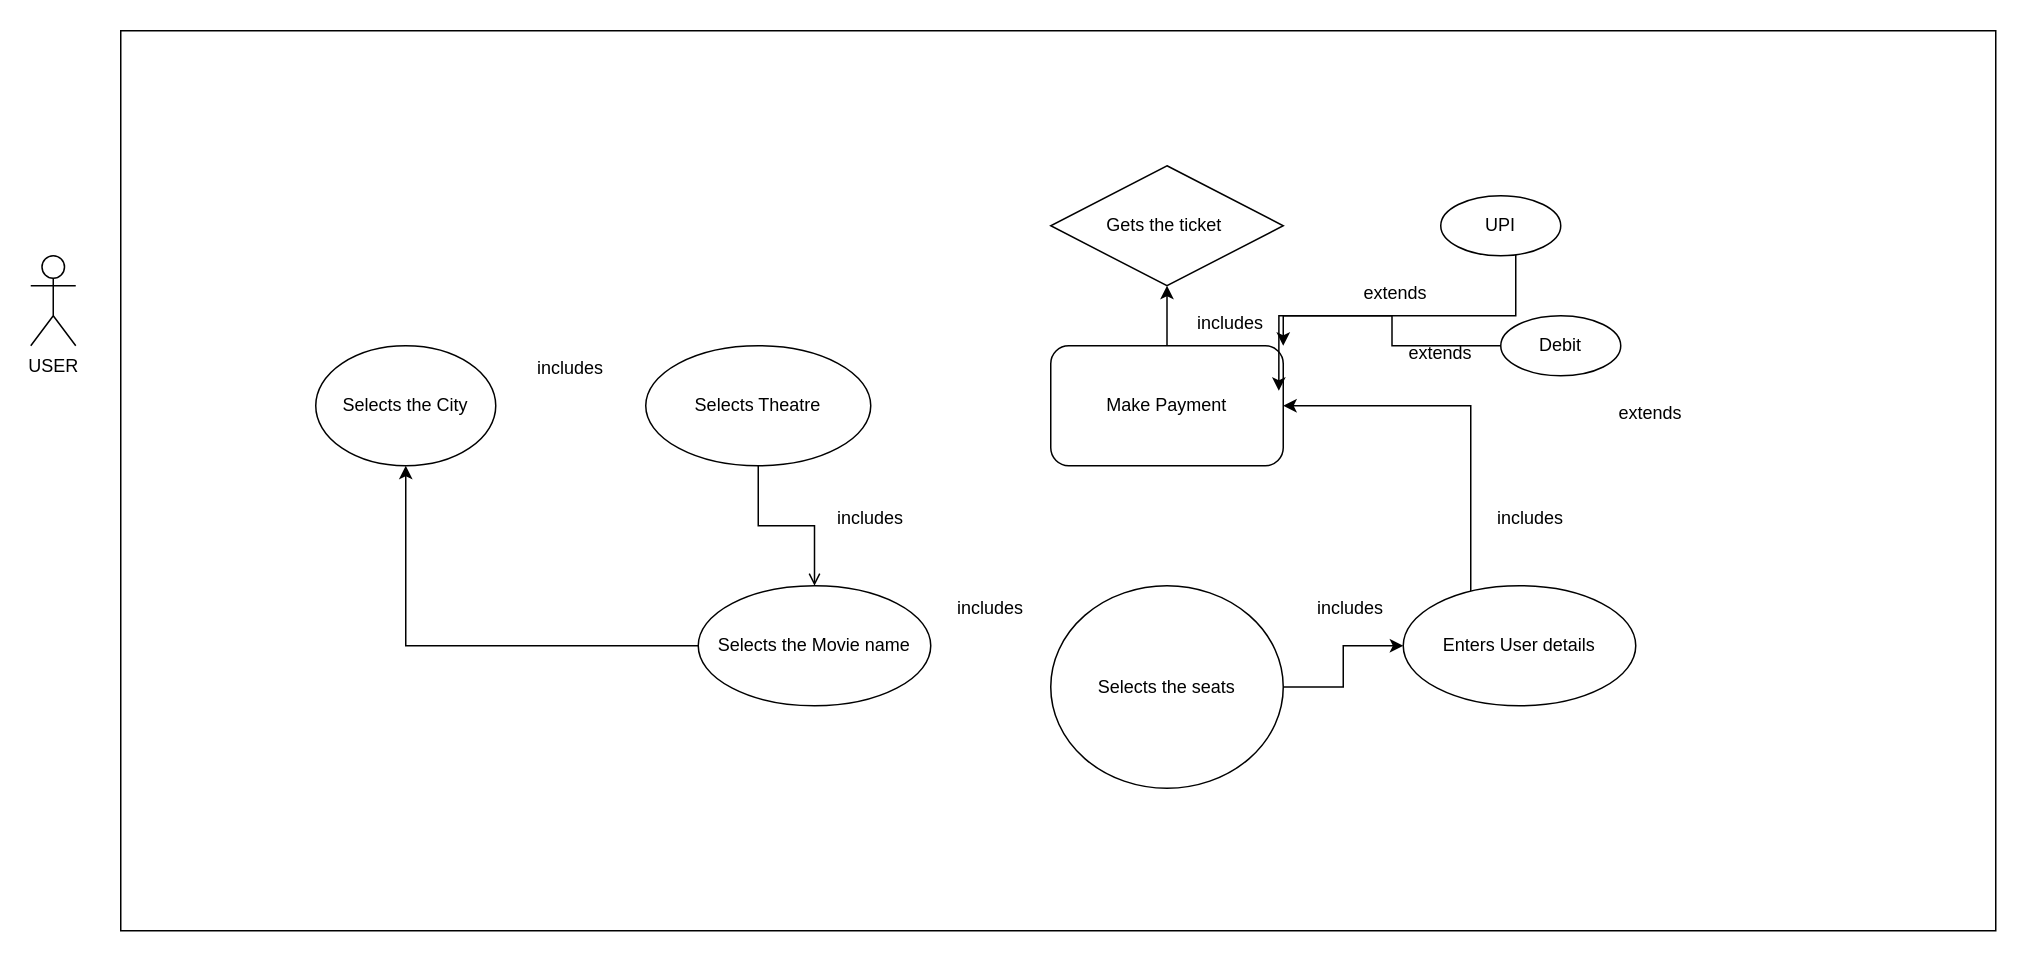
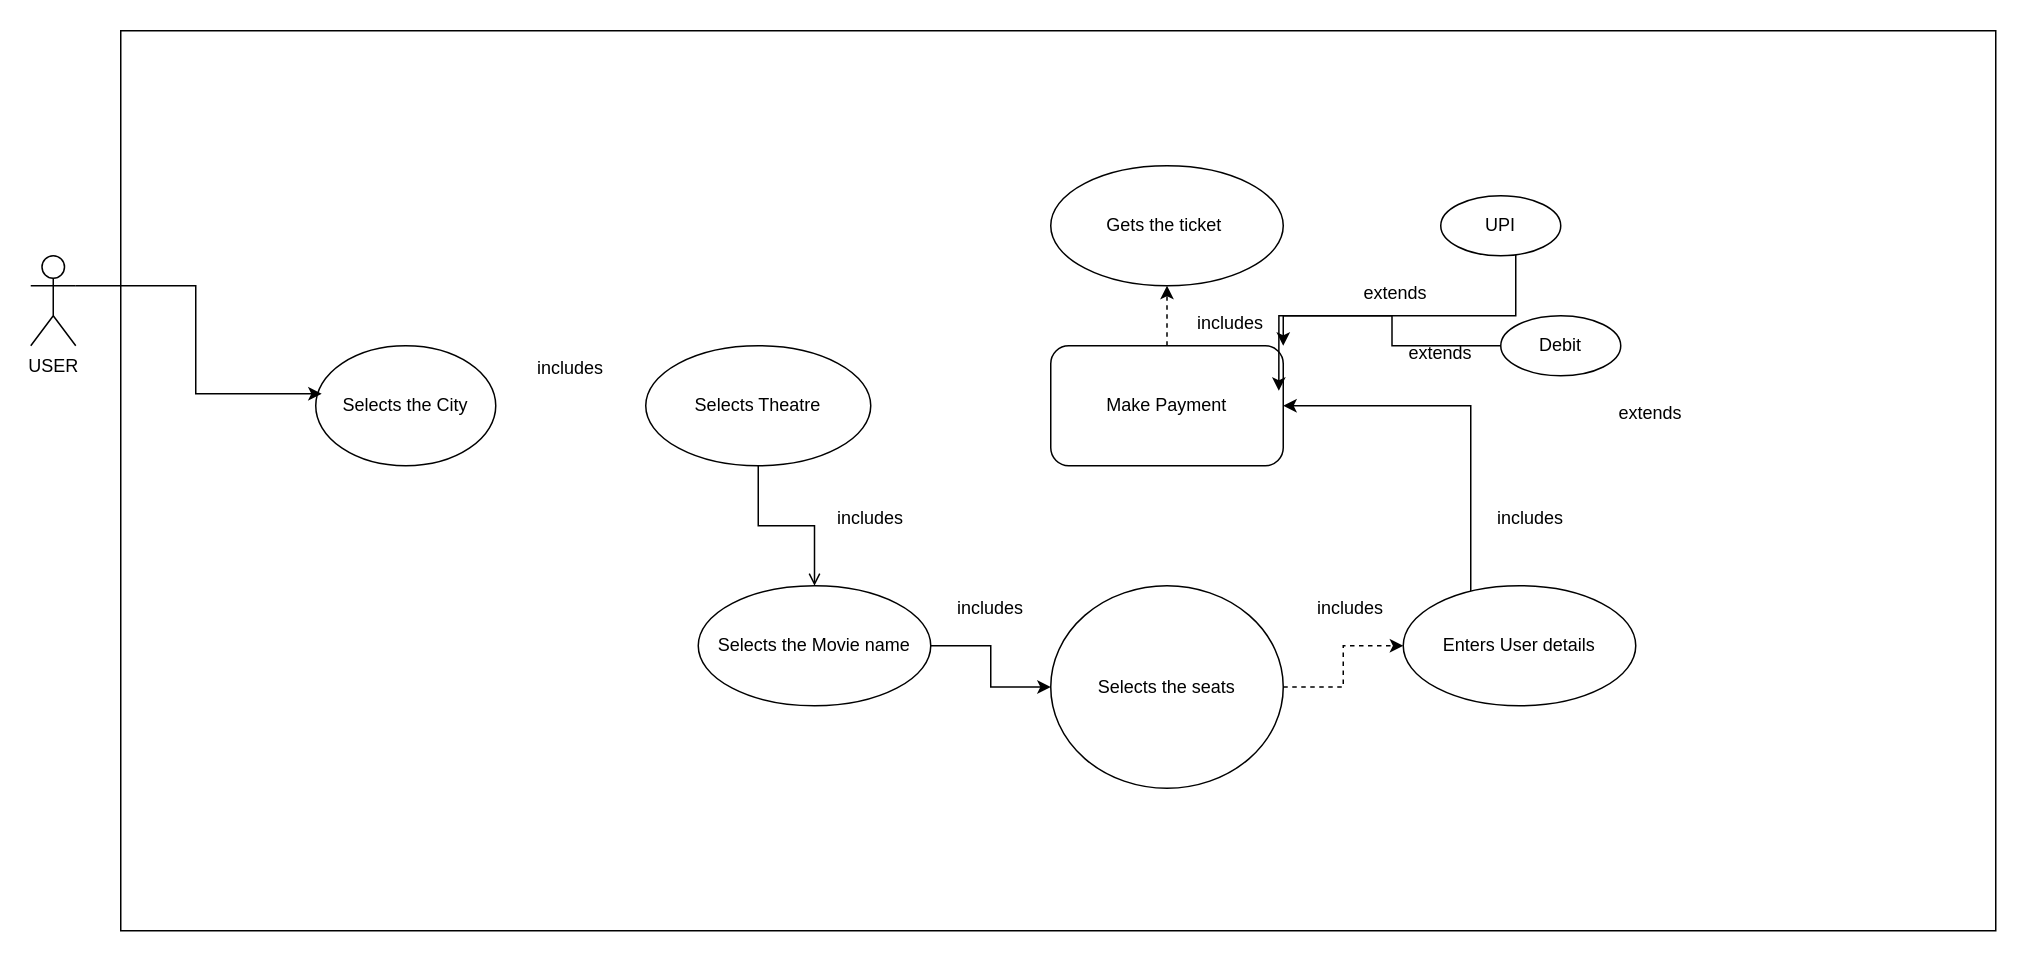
node "Gets the ticket": shape diamond -> ellipse
edge "Make Payment" -> "Gets the ticket": style solid -> dashed
edge "USER" -> "Selects the City": added
edge "Selects the Movie name" -> "Selects the City": now "Selects the Movie name" -> "Selects the seats"
edge "Selects the seats" -> "Enters User details": style solid -> dashed
